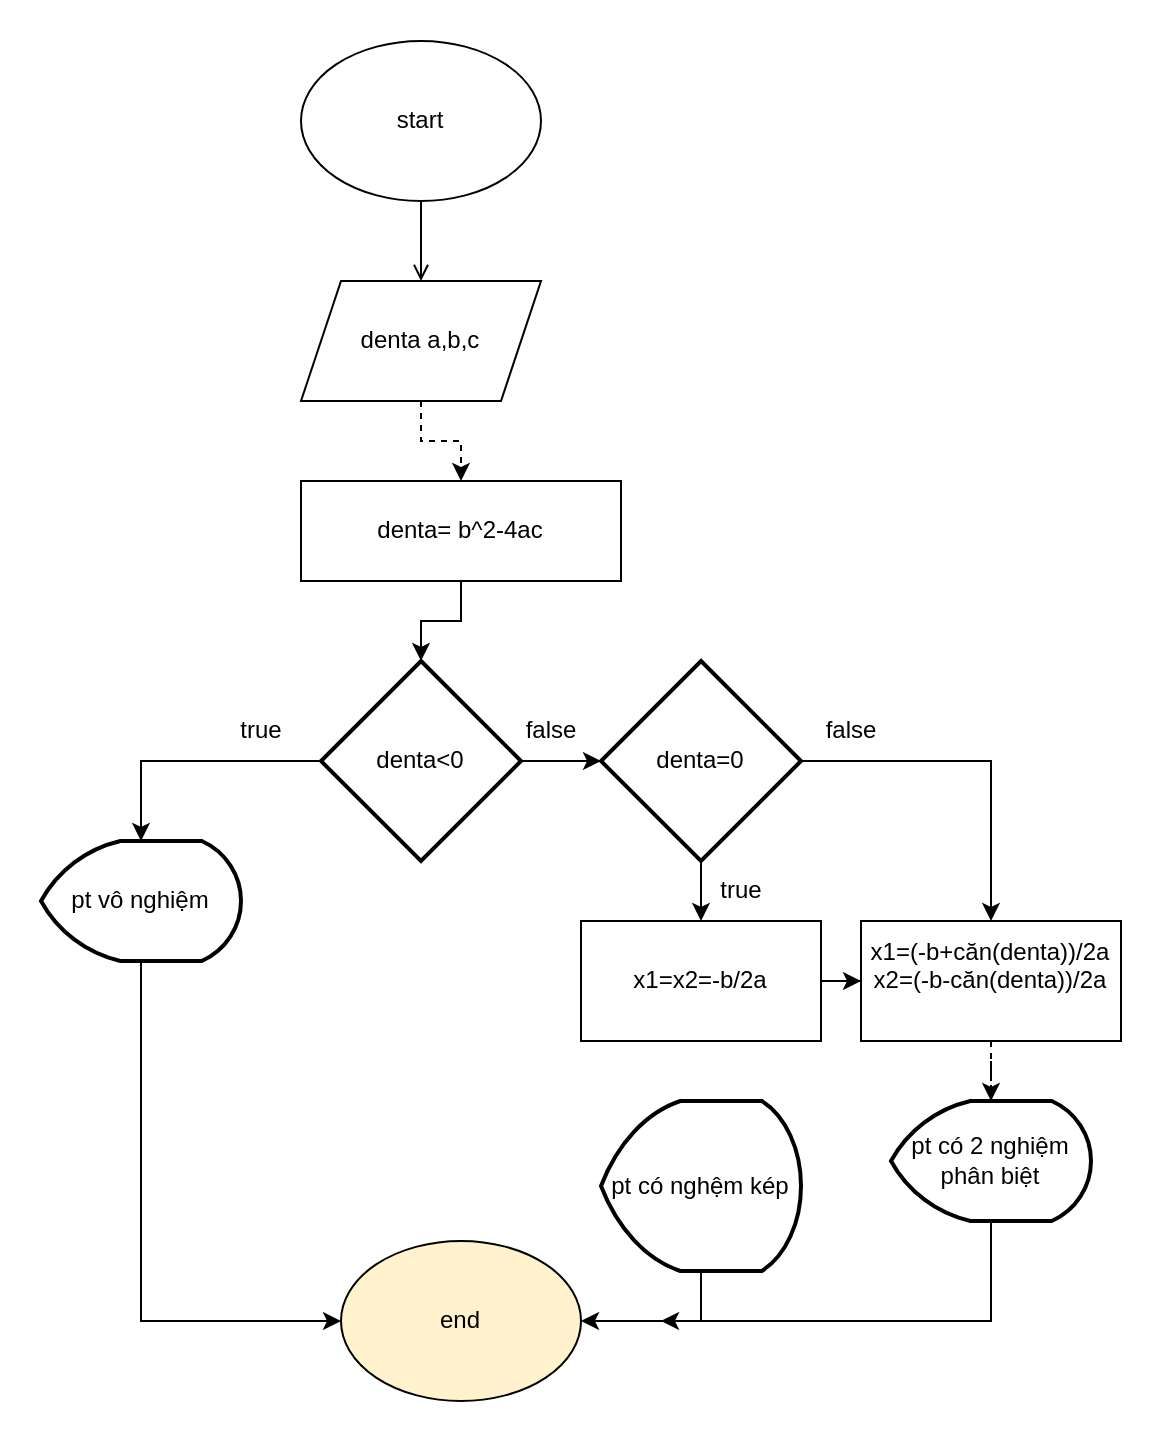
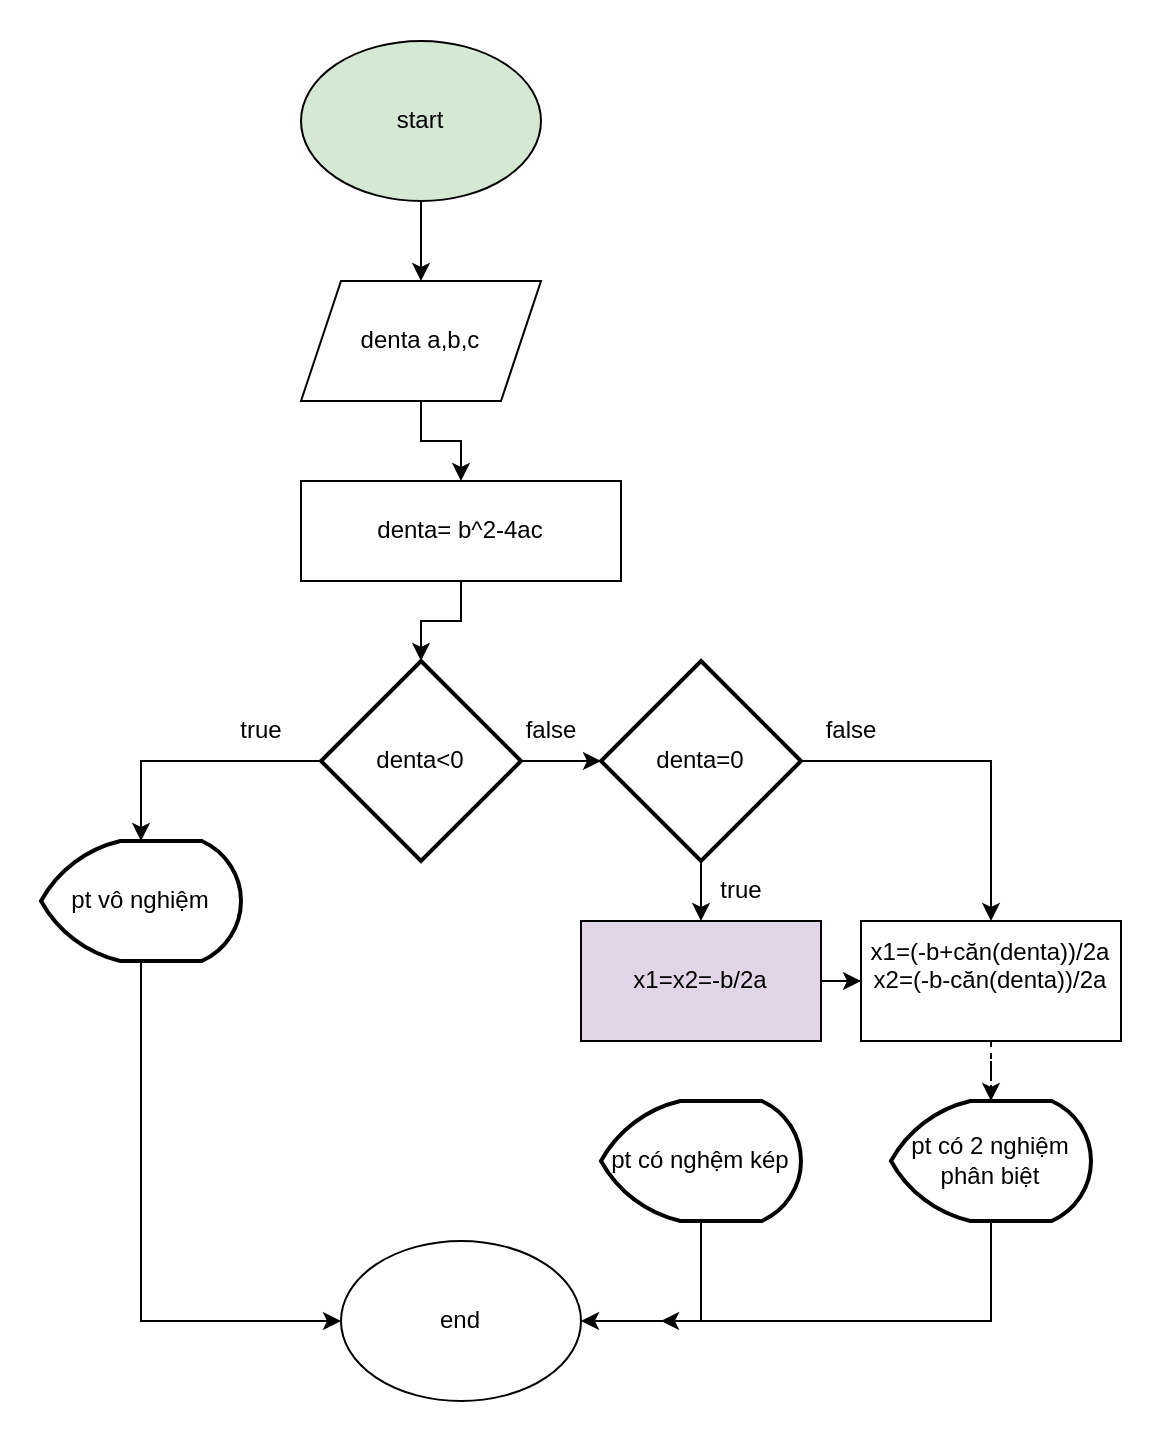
node "start": fillcolor #ffffff -> #d5e8d4
edge "start" -> "denta a,b,c": arrowhead open -> classic
edge "denta a,b,c" -> "denta= b^2-4ac": style dashed -> solid
node "x1=x2=-b/2a": fillcolor #ffffff -> #e1d5e7
node "pt có nghệm kép": size 200x170 -> 200x120
node "end": fillcolor #fff2cc -> #ffffff
